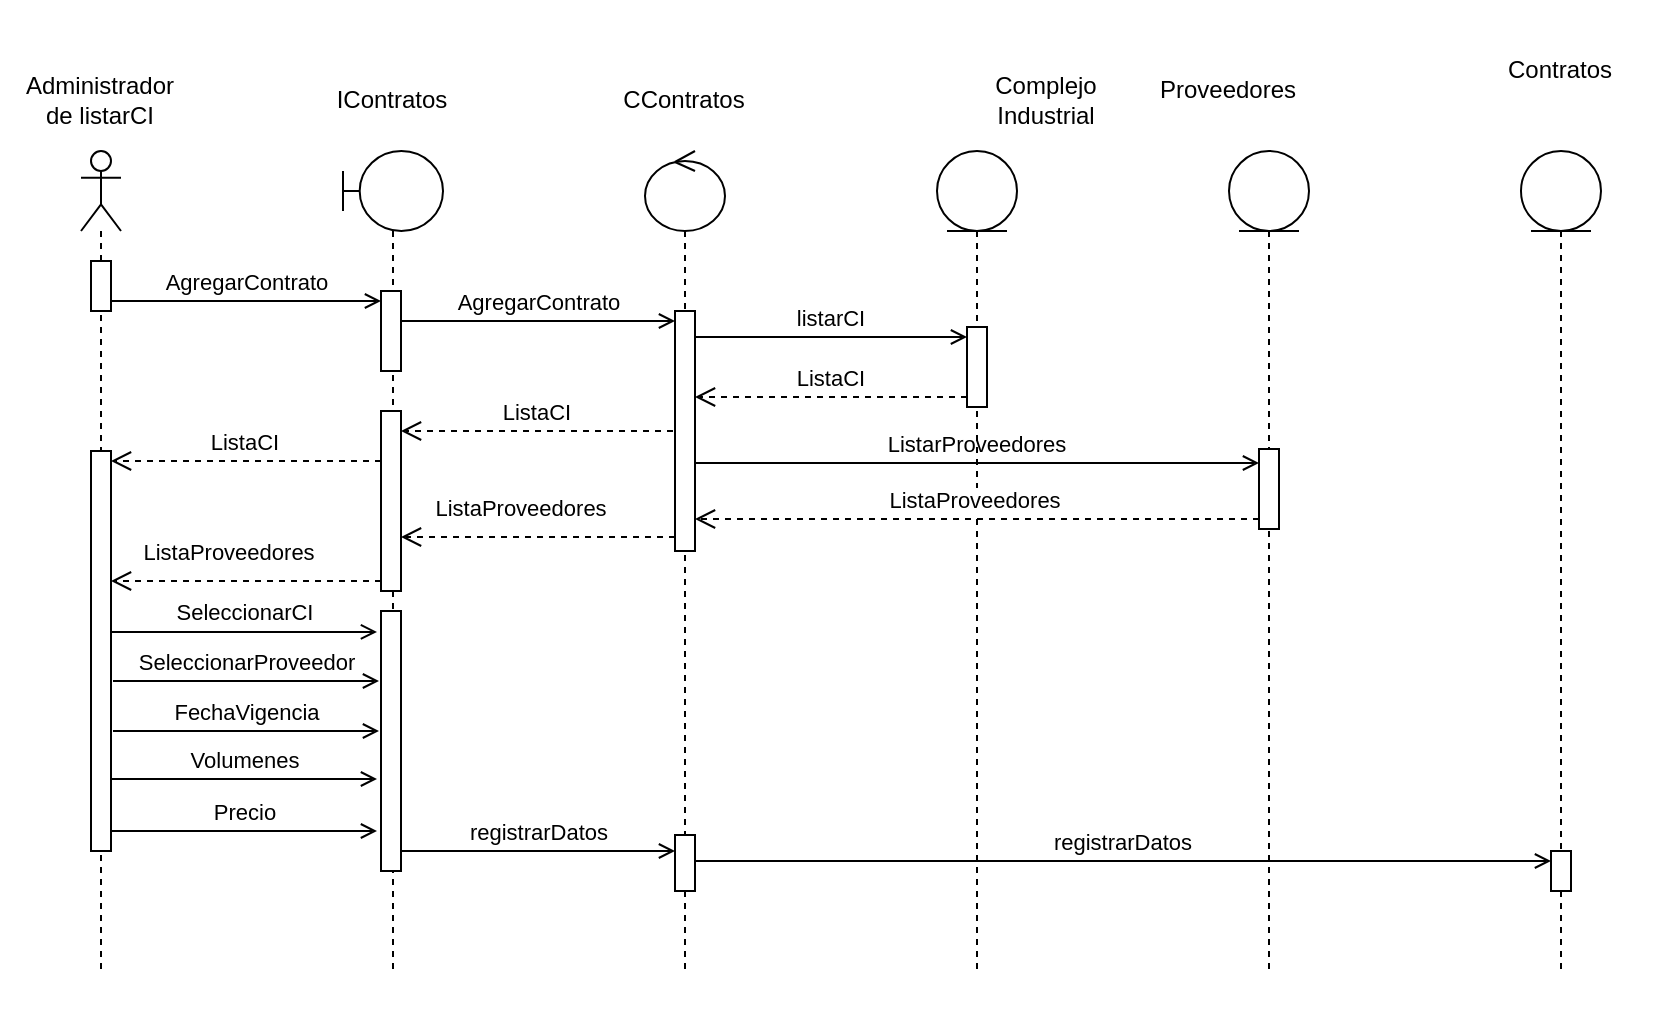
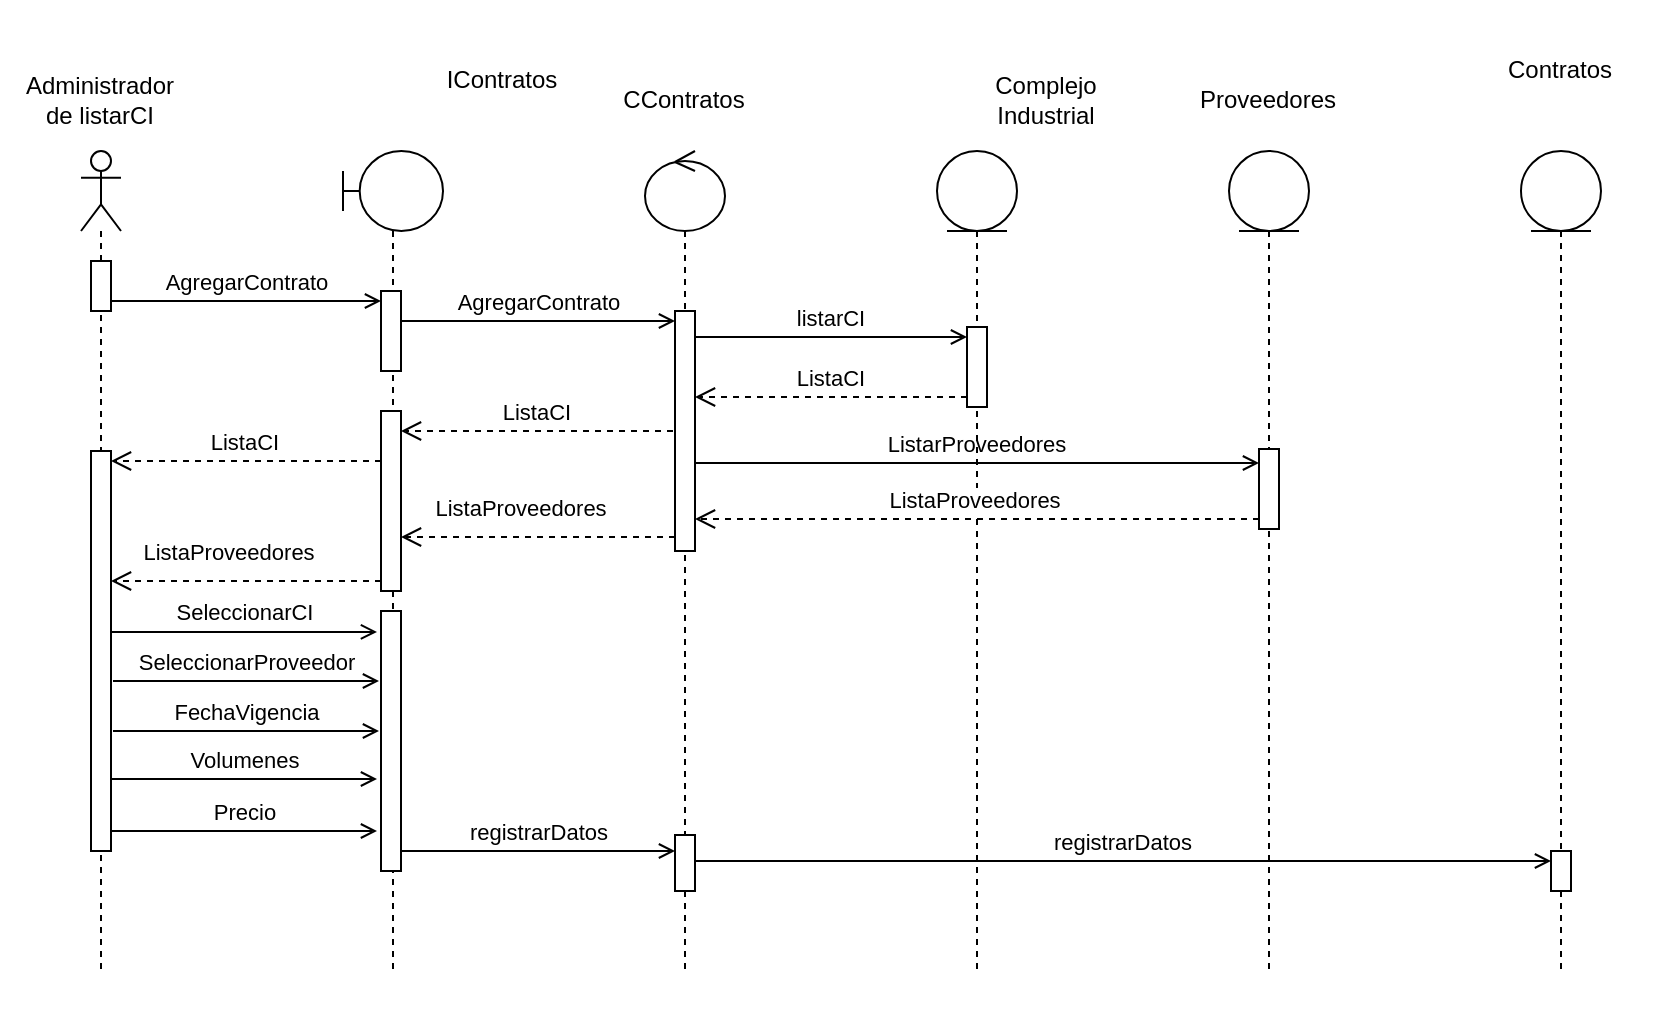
node "Proveedores": moved (1229, 91) -> (1269, 101)
node "IContratos": moved (393, 101) -> (503, 81)
